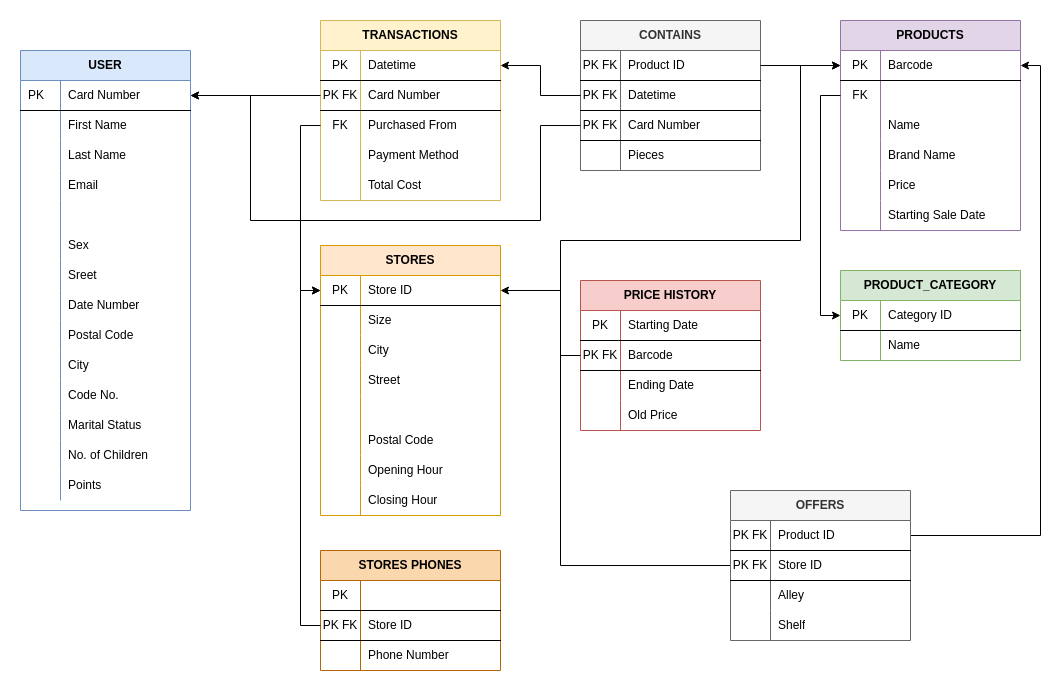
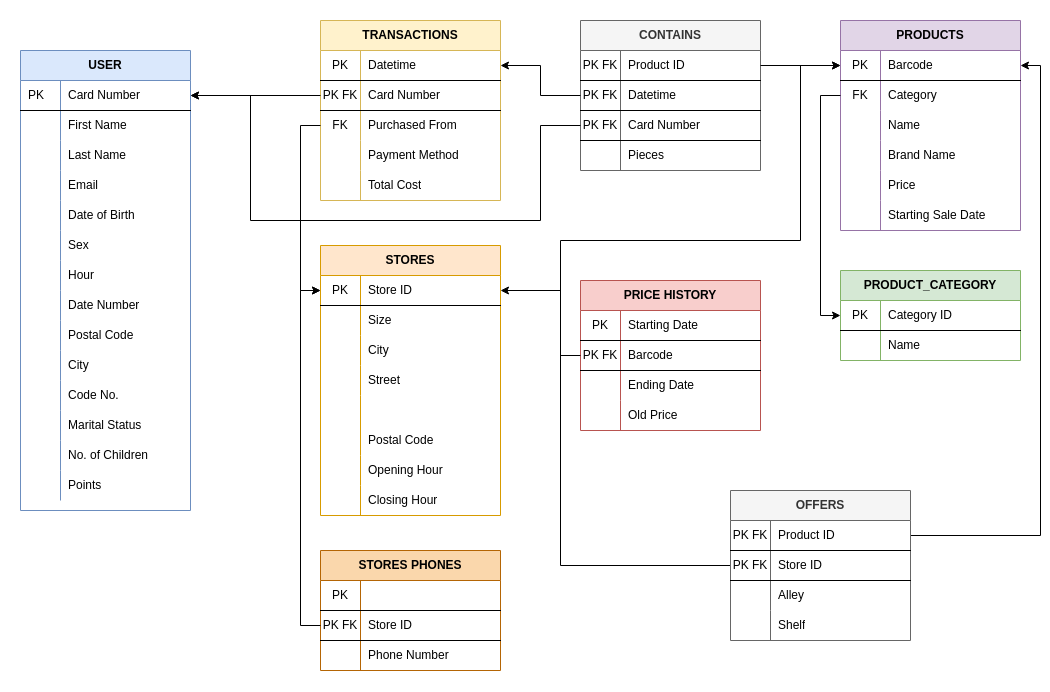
node "Category": added
node "Date of Birth": added
node "Sreet": label "Sreet" -> "Hour"
